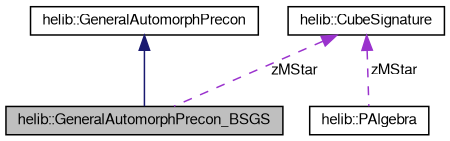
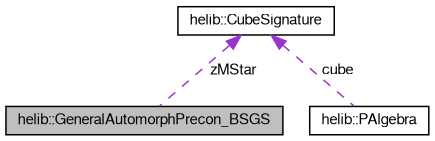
node "helib::GeneralAutomorphPrecon": removed
edge "helib::PAlgebra" -> "helib::CubeSignature": label " zMStar" -> " cube"
